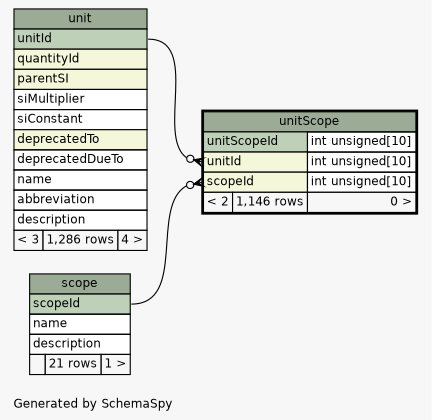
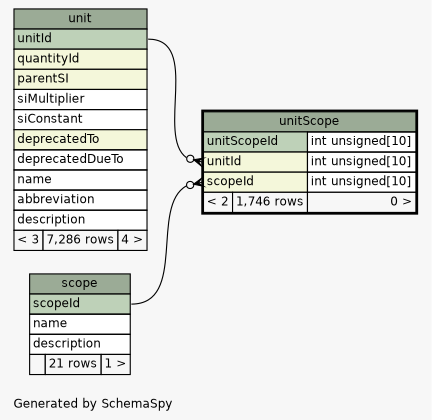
node "unitScope": text "1,146 rows" -> "1,746 rows"
node "unit": text "1,286 rows" -> "7,286 rows"
